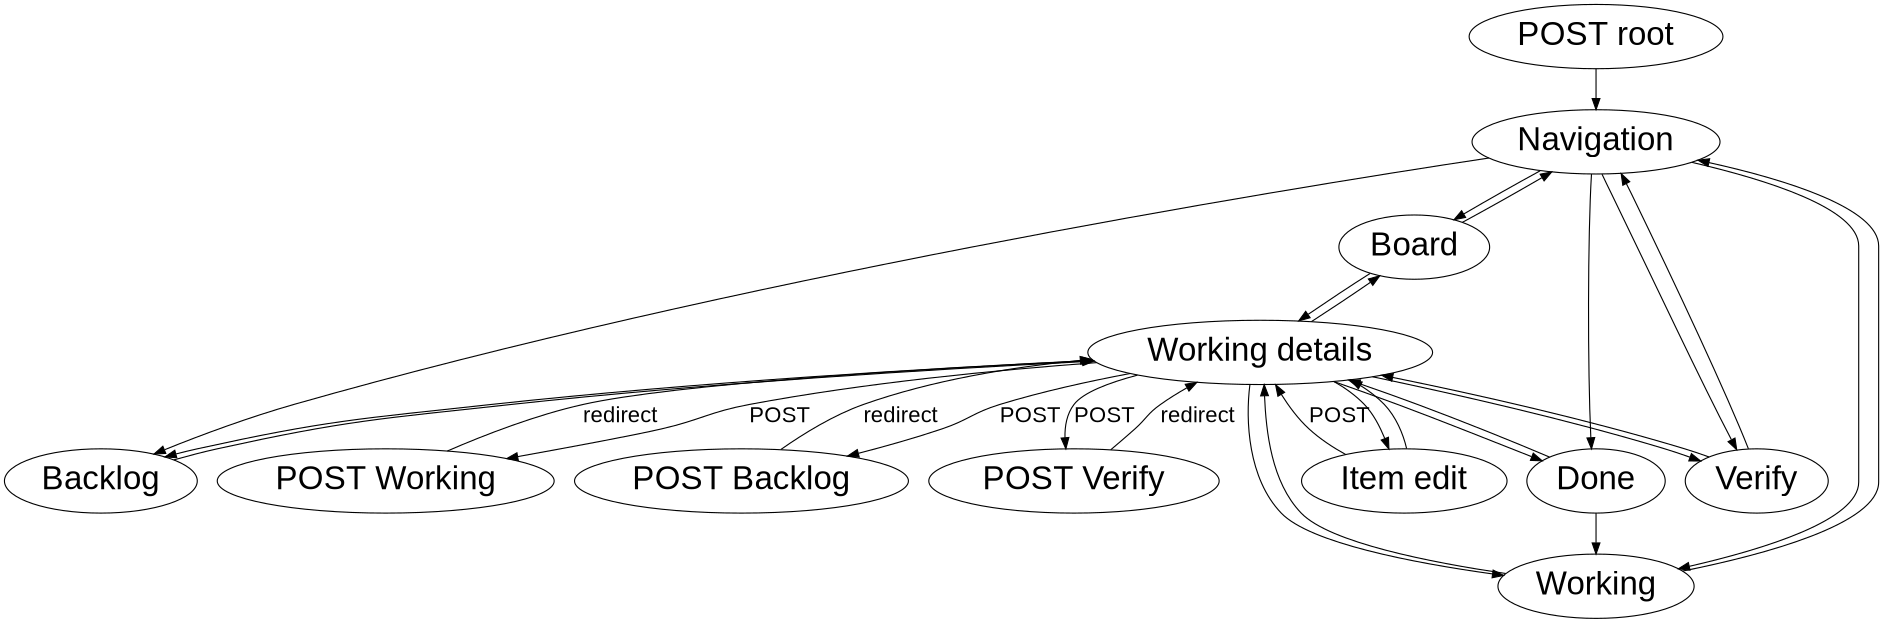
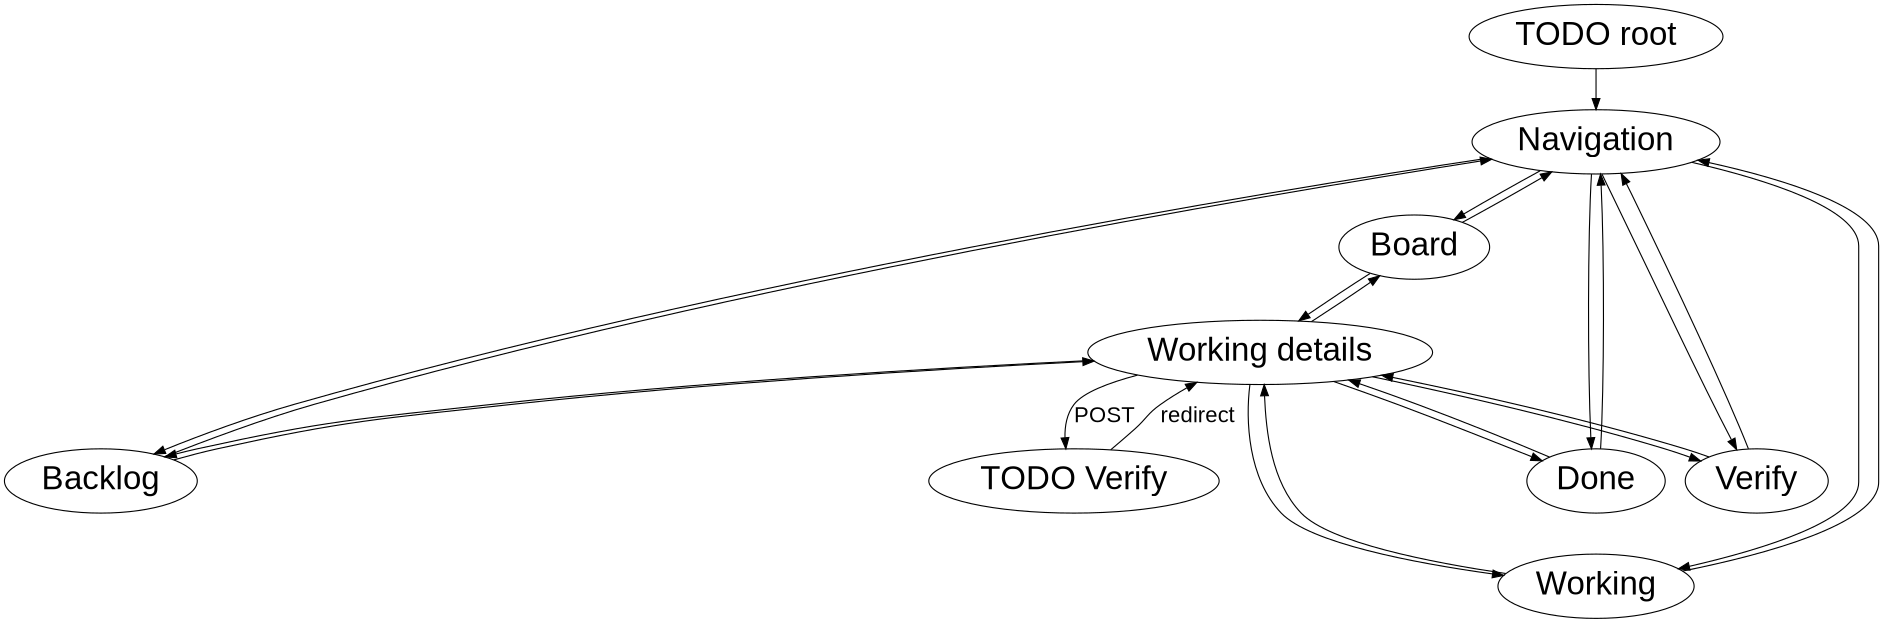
node "POST root": label "POST root" -> "TODO root"
edge "Backlog" -> "Navigation": added
node "POST Working": removed
node "POST Backlog": removed
node "POST Verify": label "POST Verify" -> "TODO Verify"
node "Item edit": removed
edge "Done" -> "Working": now "Done" -> "Navigation"
